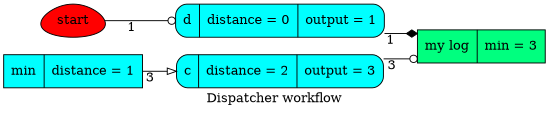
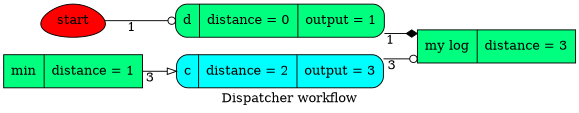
node "d": fillcolor cyan -> springgreen
node "my log": text "min = 3" -> "distance = 3"
node "min": fillcolor cyan -> springgreen
